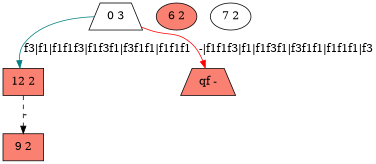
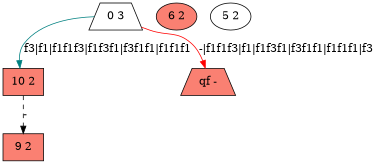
node "7 2": label "7 2" -> "5 2"
node "12 2": label "12 2" -> "10 2"
